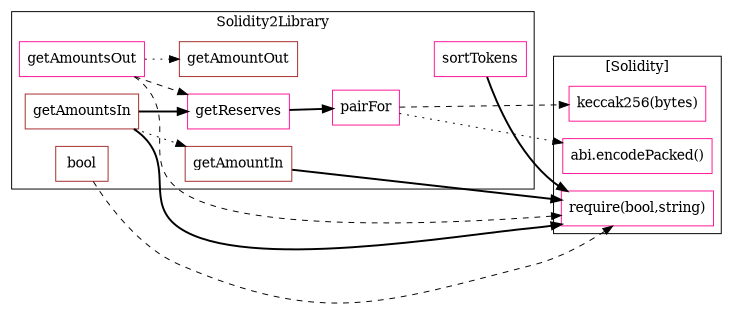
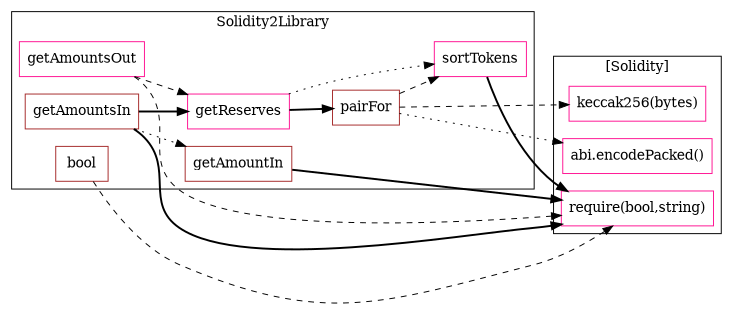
node "getAmountOut": removed
edge "getReserves" -> "sortTokens": added
edge "pairFor" -> "sortTokens": added
node "pairFor": color deeppink -> brown
